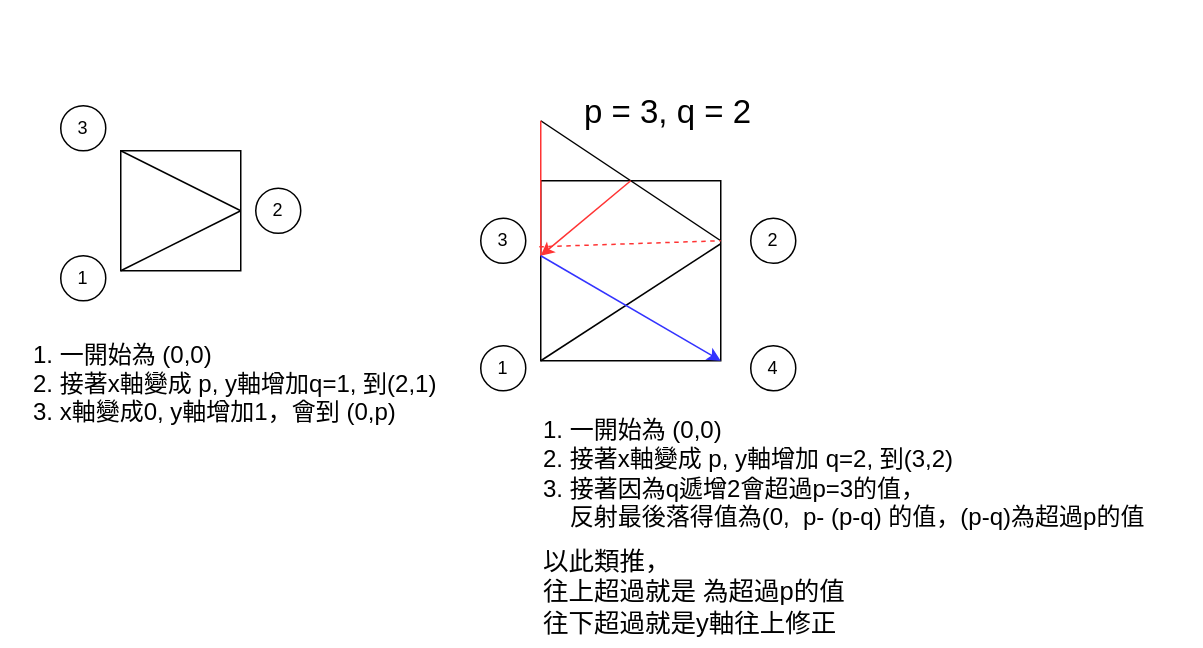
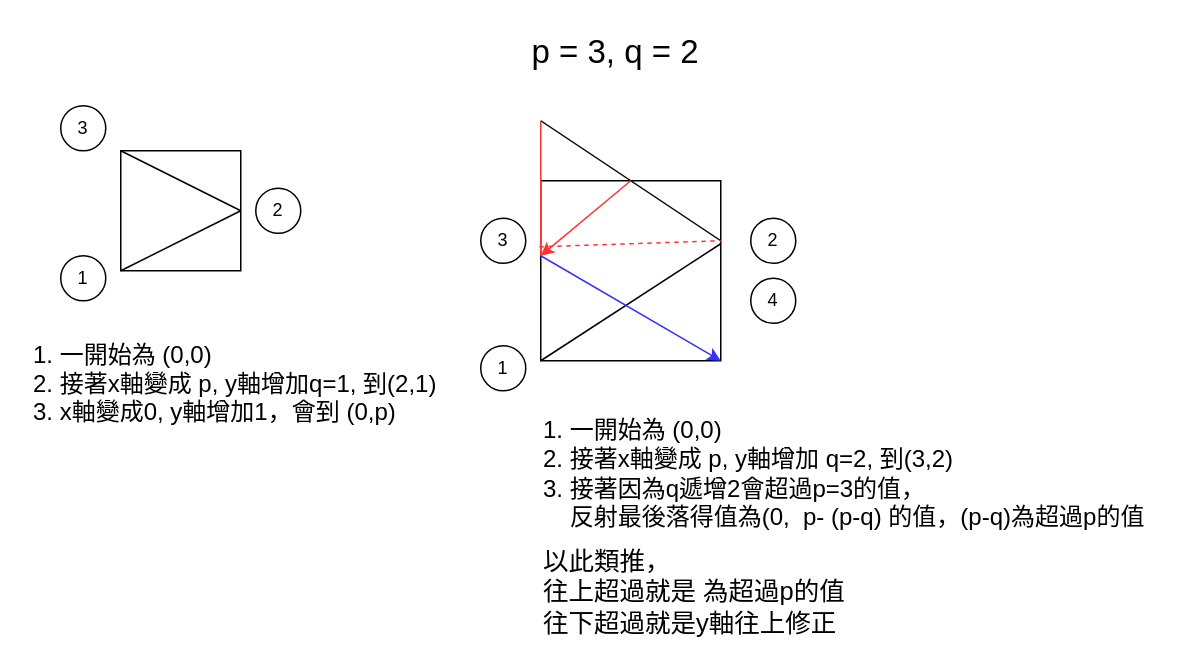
node "p = 3, q = 2": moved (668, 113) -> (616, 53)
node "4": moved (773, 368) -> (773, 301)
